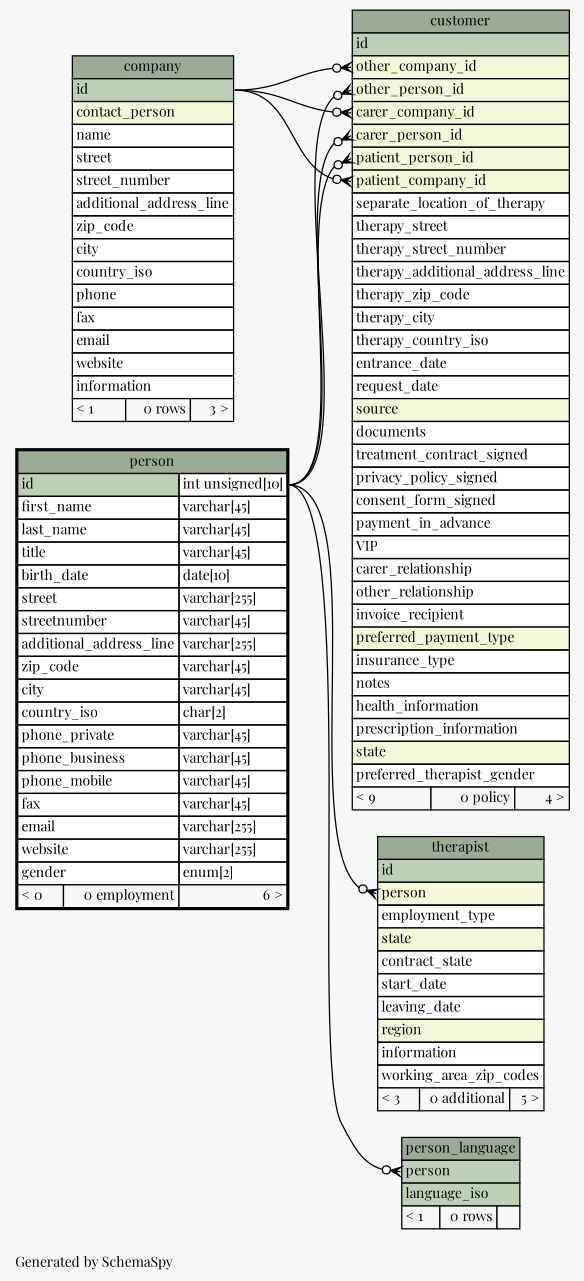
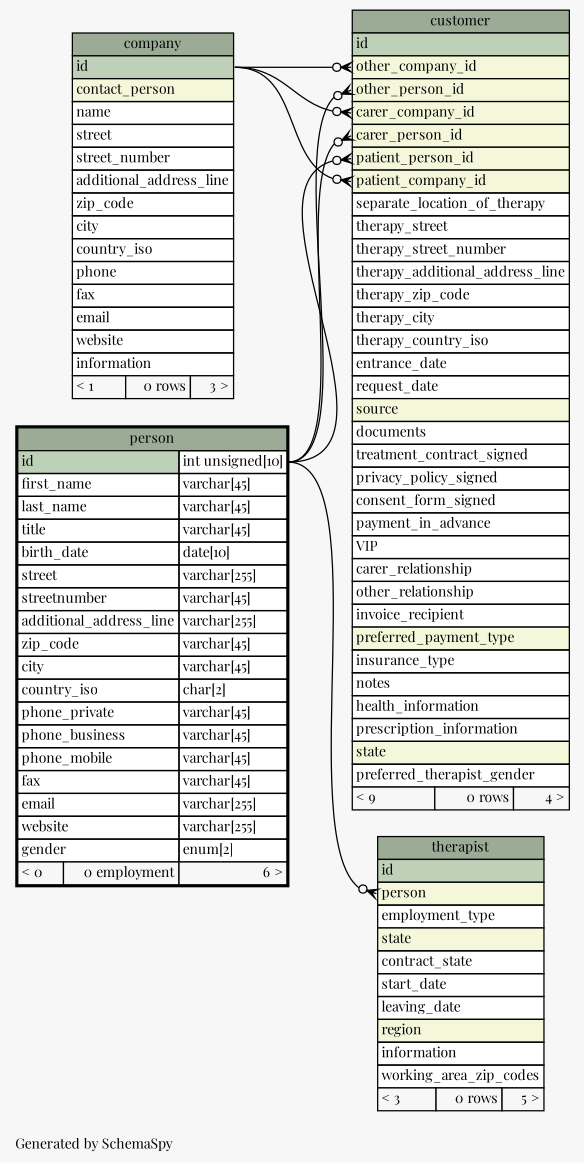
node "customer": text "0 policy" -> "0 rows"
node "therapist": text "0 additional" -> "0 rows"
node "person_language": removed
